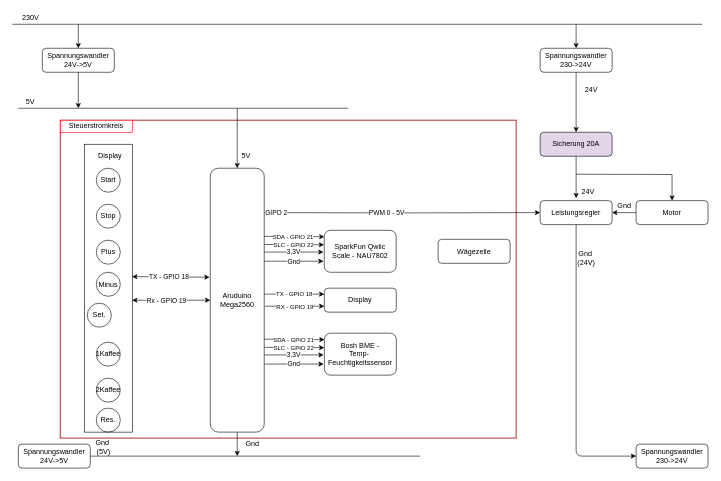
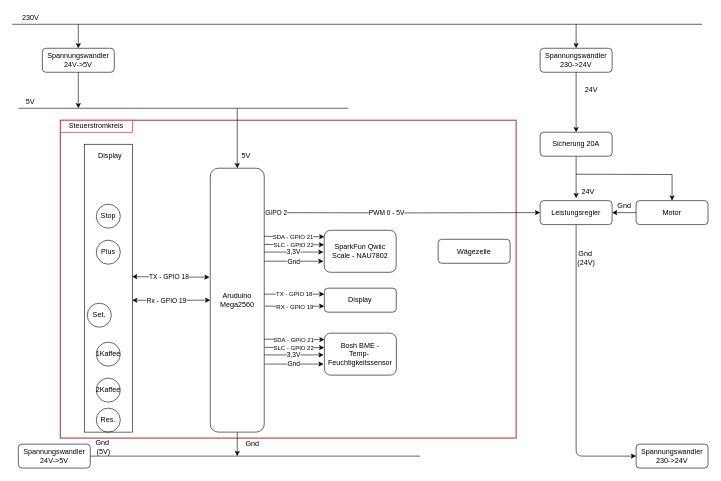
node "Sicherung 20A": fillcolor #e1d5e7 -> #ffffff
node "Start": removed
node "Minus": removed
